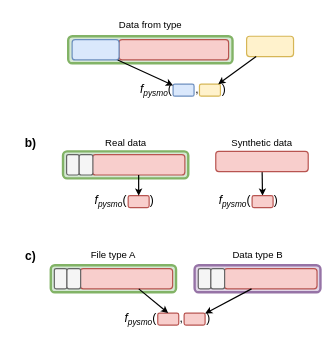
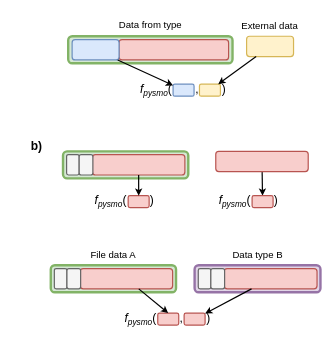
node "External data": added
node "b)": moved (30, 143) -> (36, 146)
node "Real data": removed
node "Synthetic data": removed
node "File type A": label "File type A" -> "File data A"
node "c)": removed
